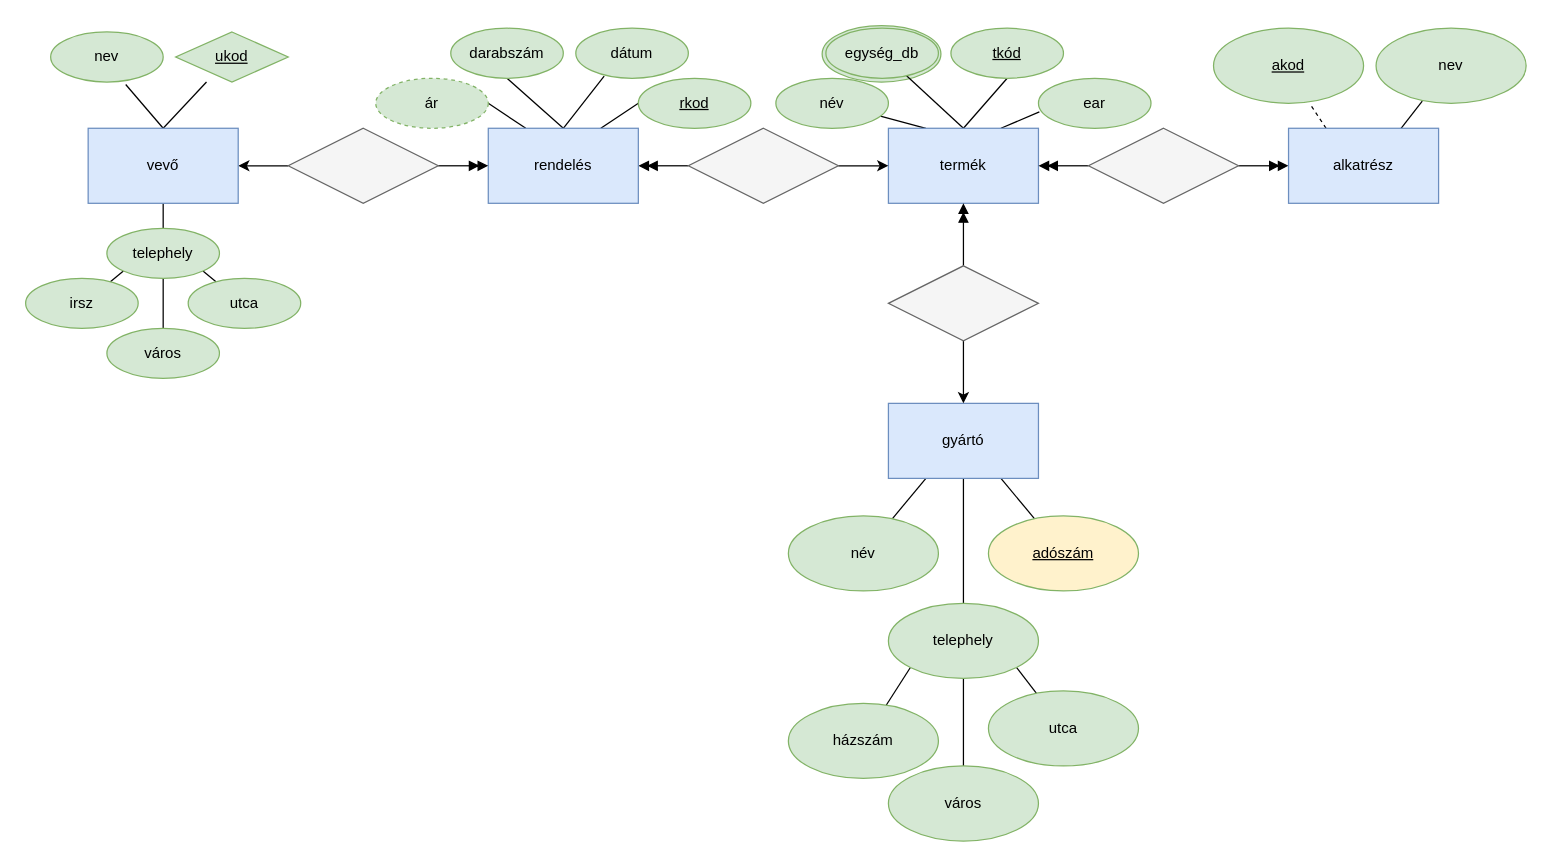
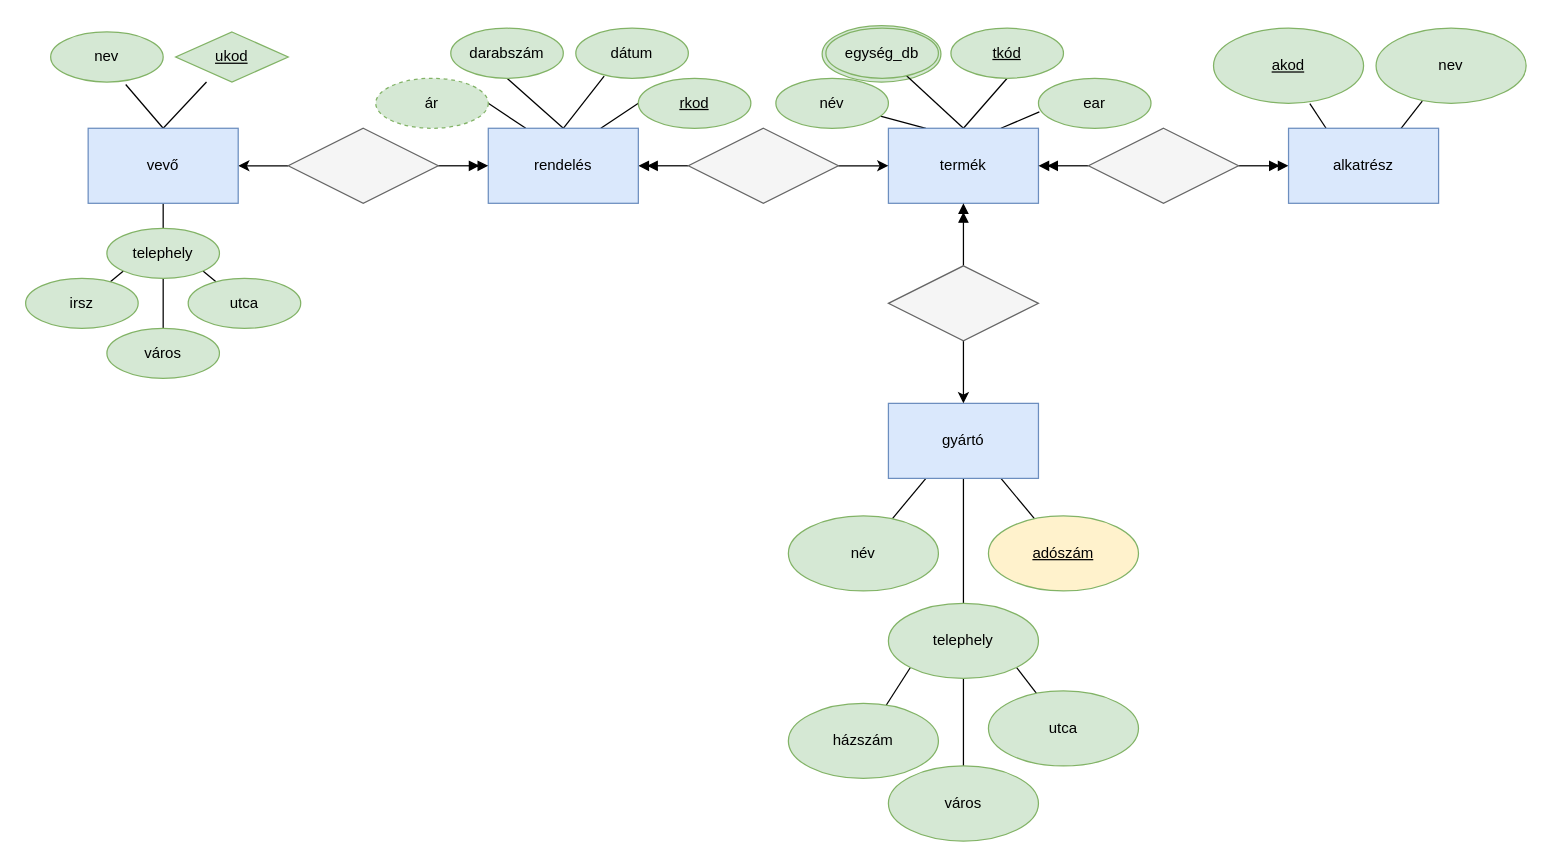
edge "akod" -- "alkatrész": style dashed -> solid
